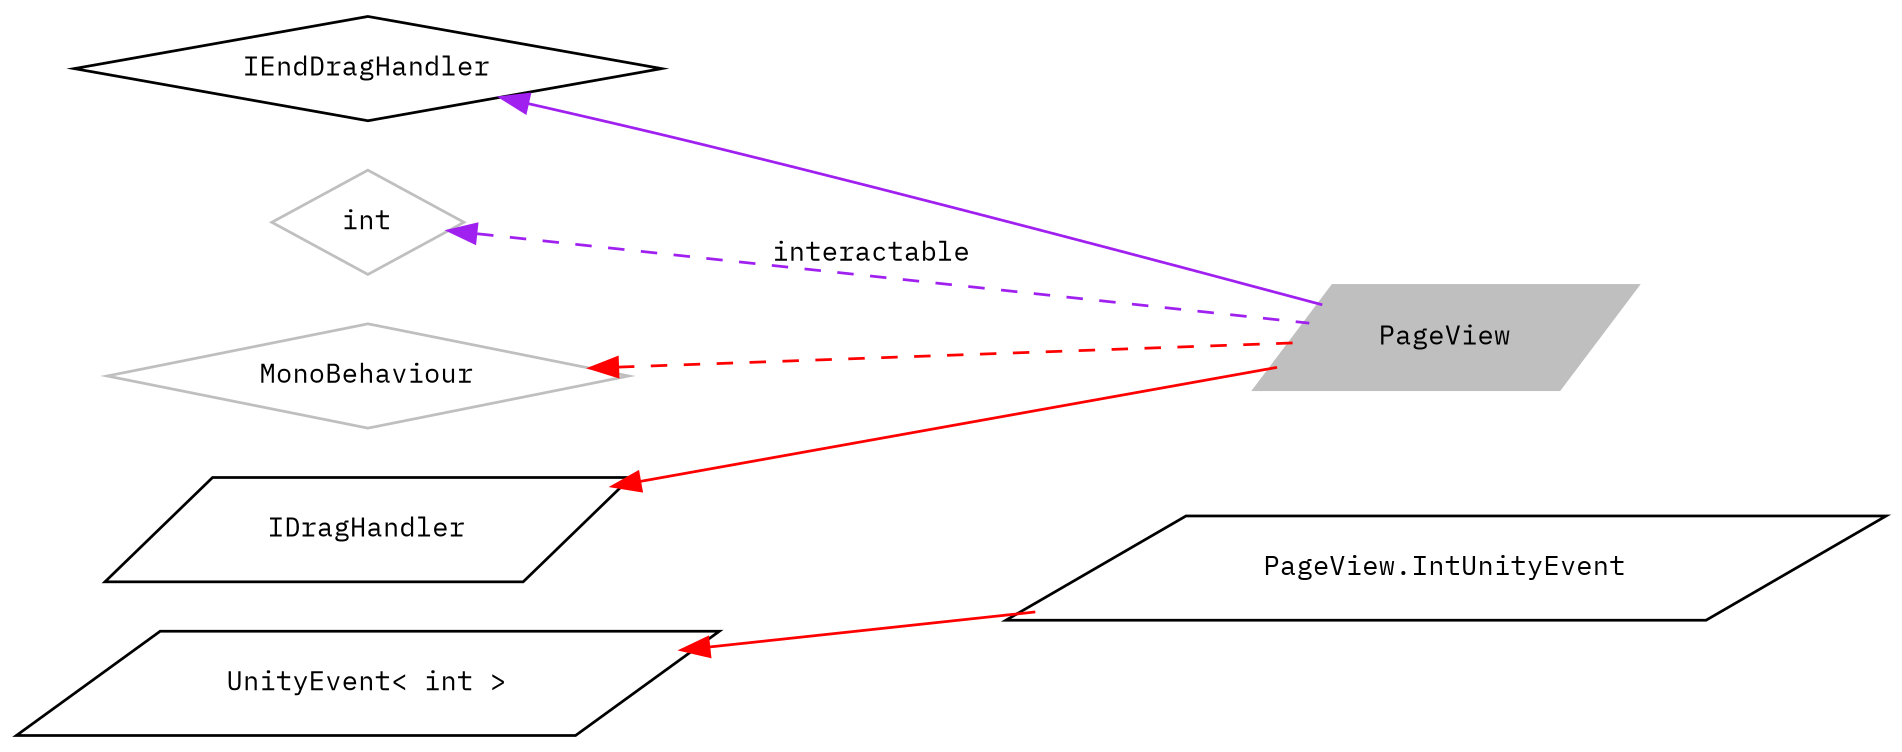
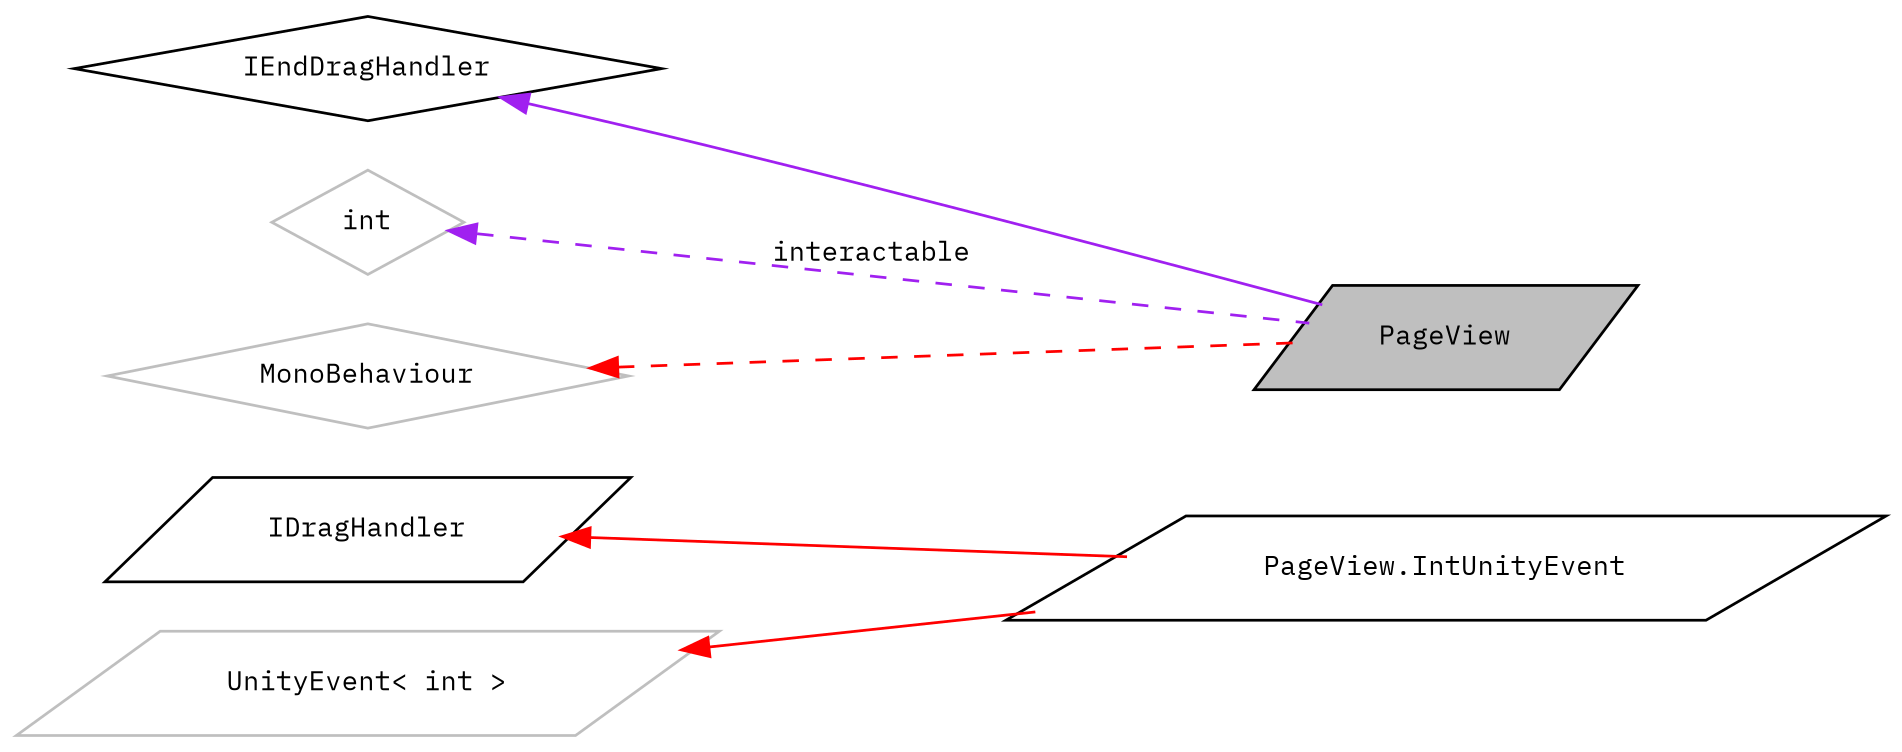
node "PageView": color grey75 -> black
edge "PageView" -> "IDragHandler": now "PageView.IntUnityEvent" -> "IDragHandler"
node "UnityEvent< int >": color black -> grey75
